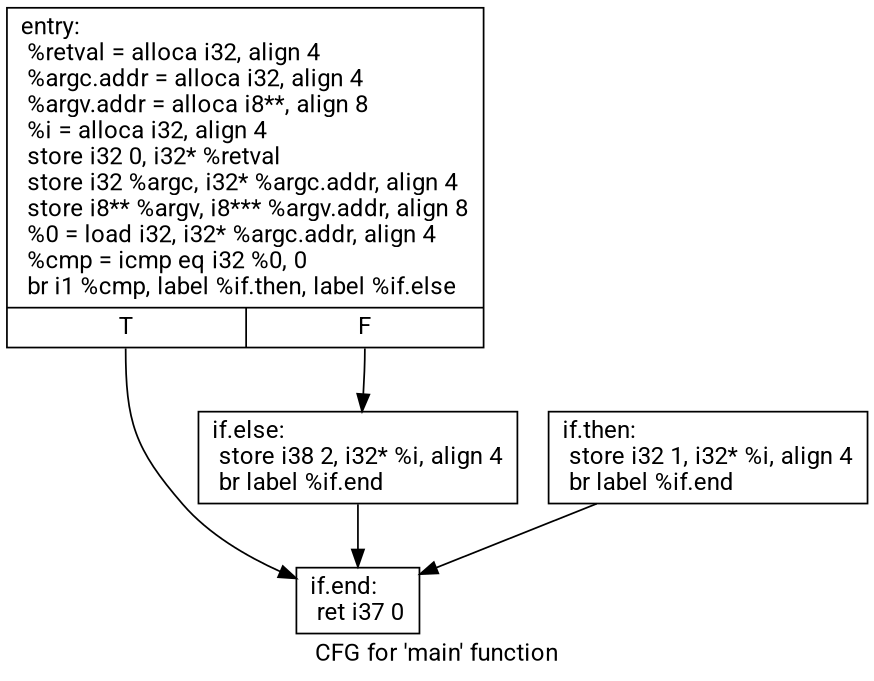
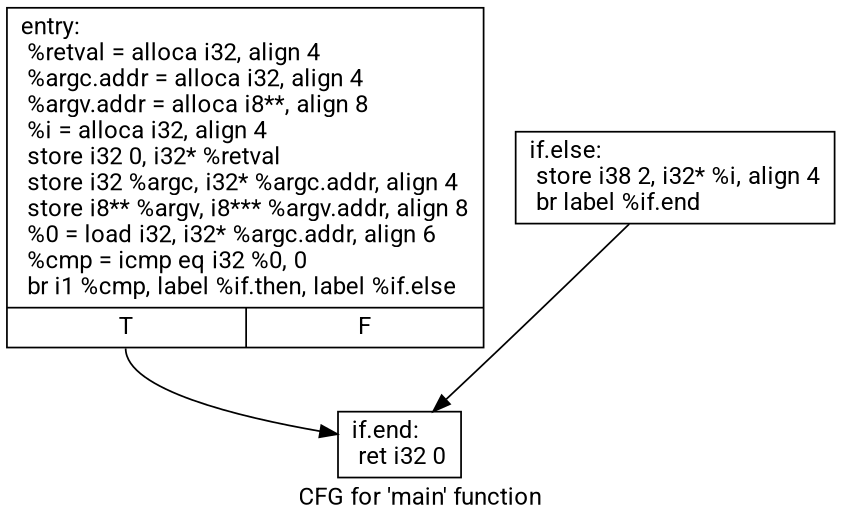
node "entry:": text "%0 = load i32, i32* %argc.addr, align 4" -> "%0 = load i32, i32* %argc.addr, align 6"
edge "entry:" -> "if.else:": removed
node "if.then:": removed
node "if.end:": text "ret i37 0" -> "ret i32 0"
